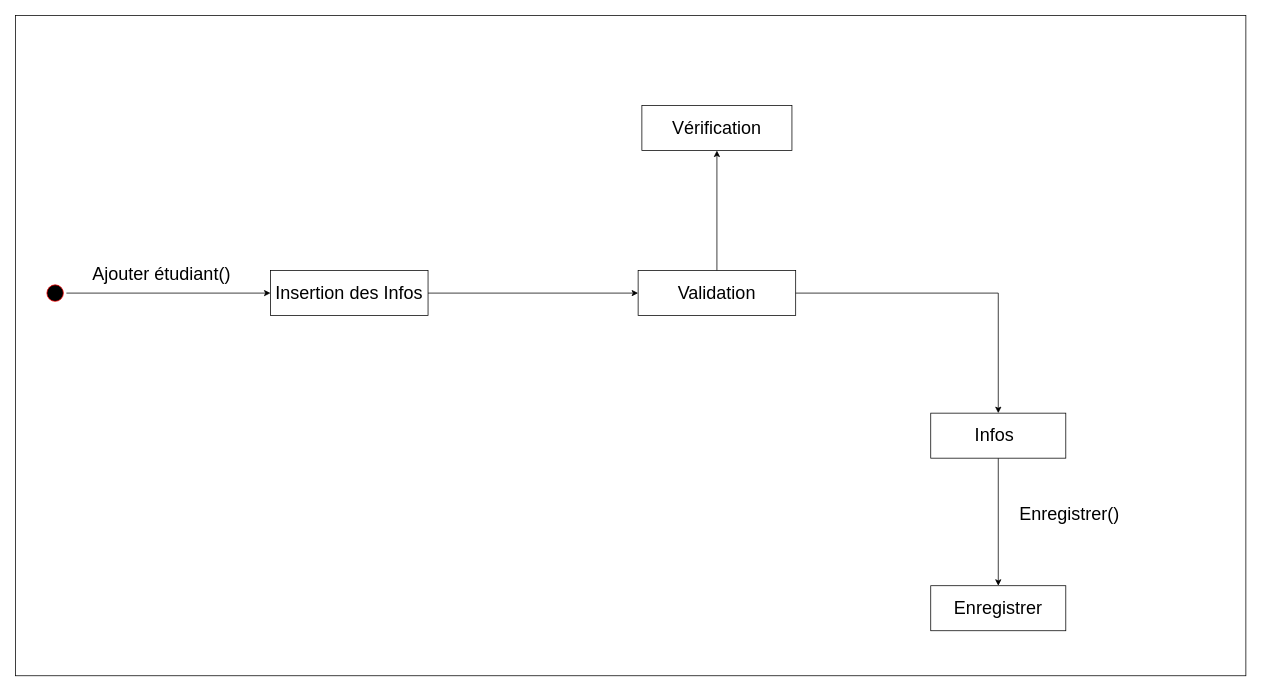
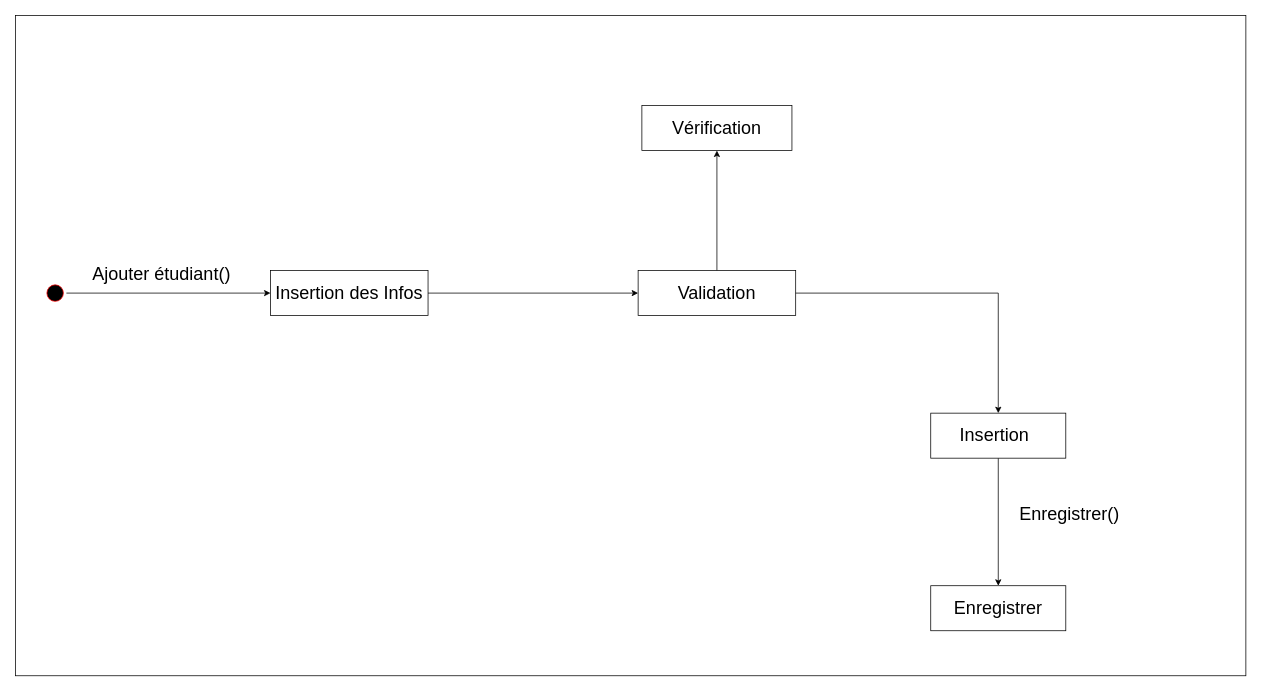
node "Infos": label "Infos" -> "Insertion"
